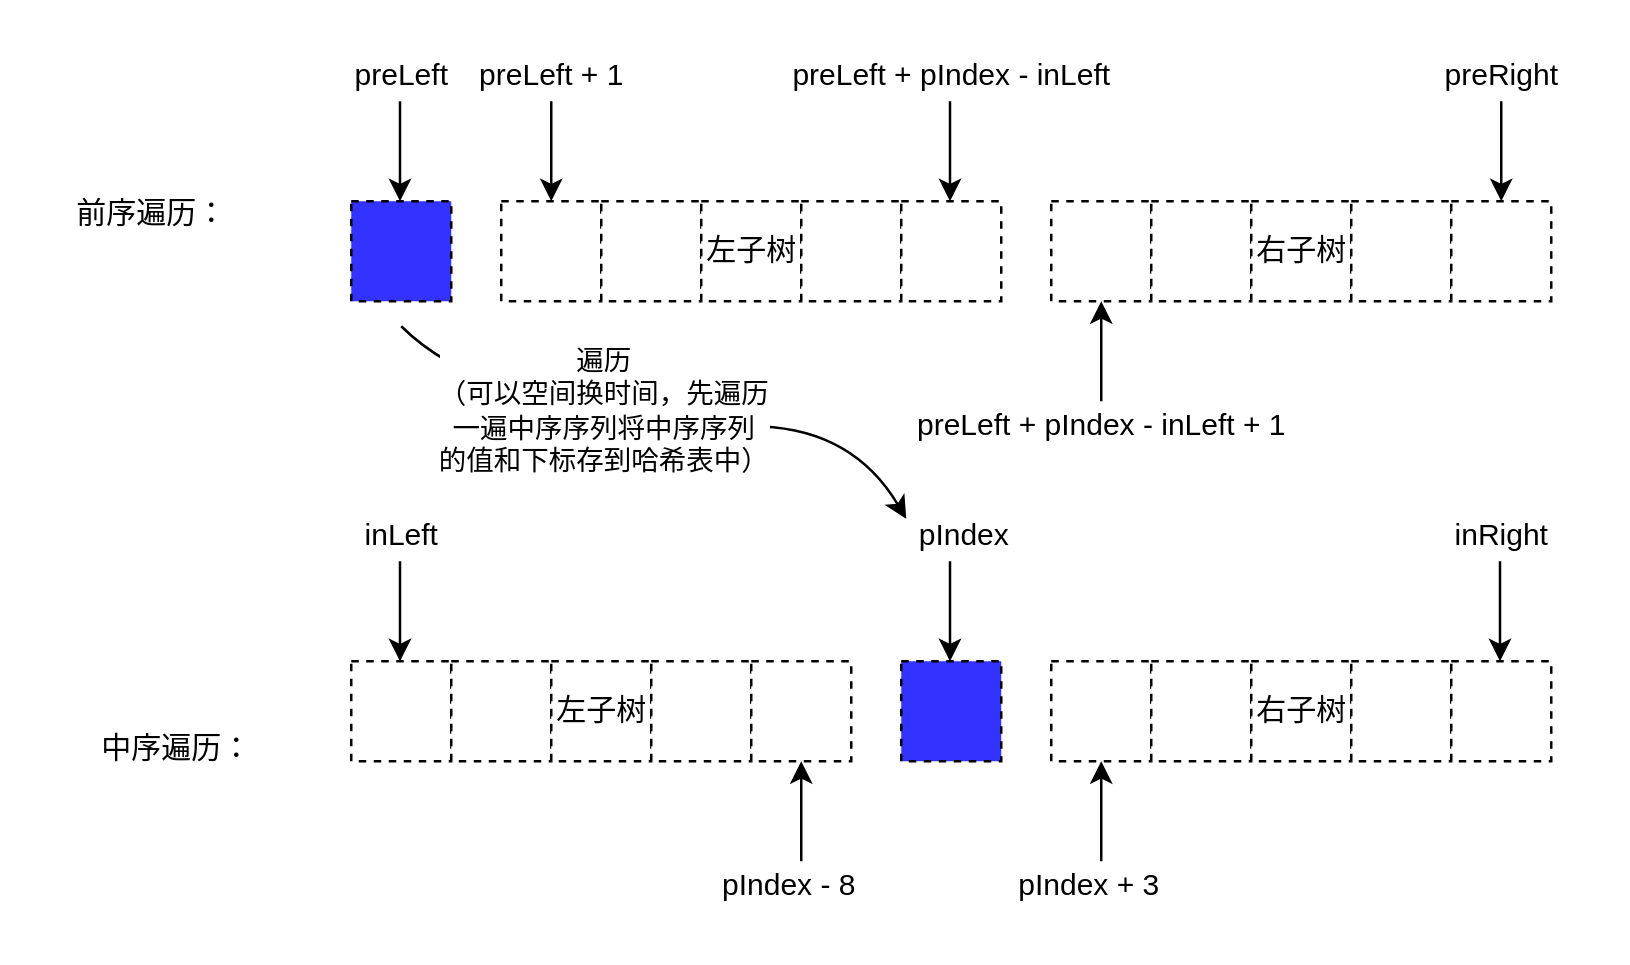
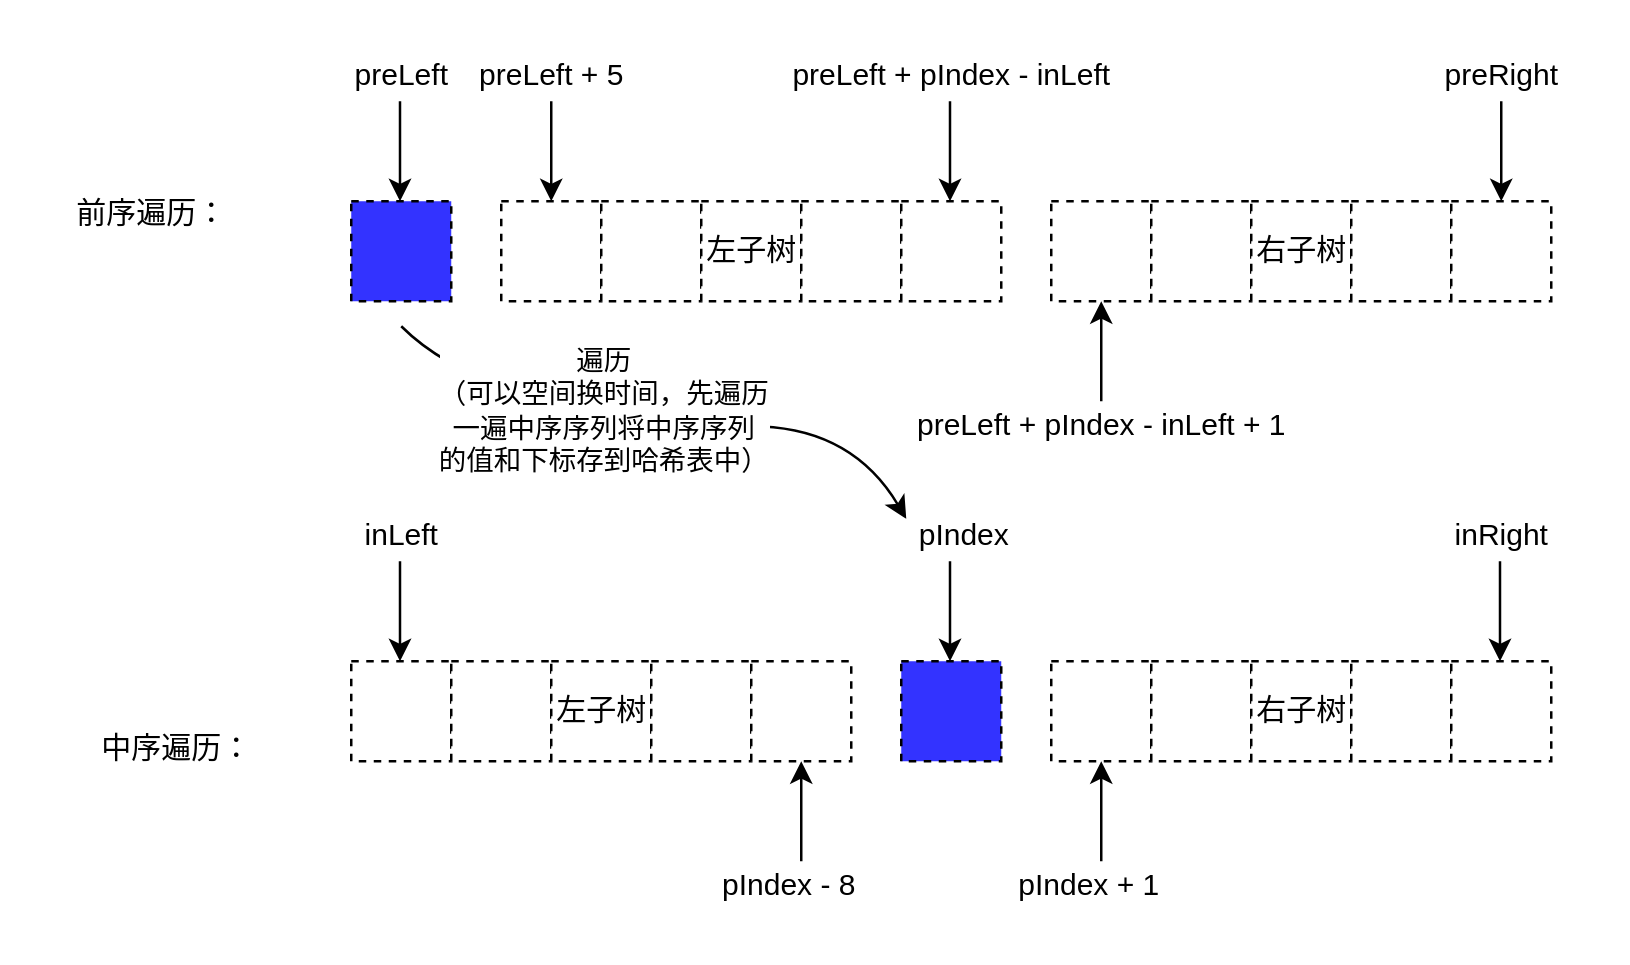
node "preLeft + 1": label "preLeft + 1" -> "preLeft + 5"
node "pIndex + 3": label "pIndex + 3" -> "pIndex + 1"
